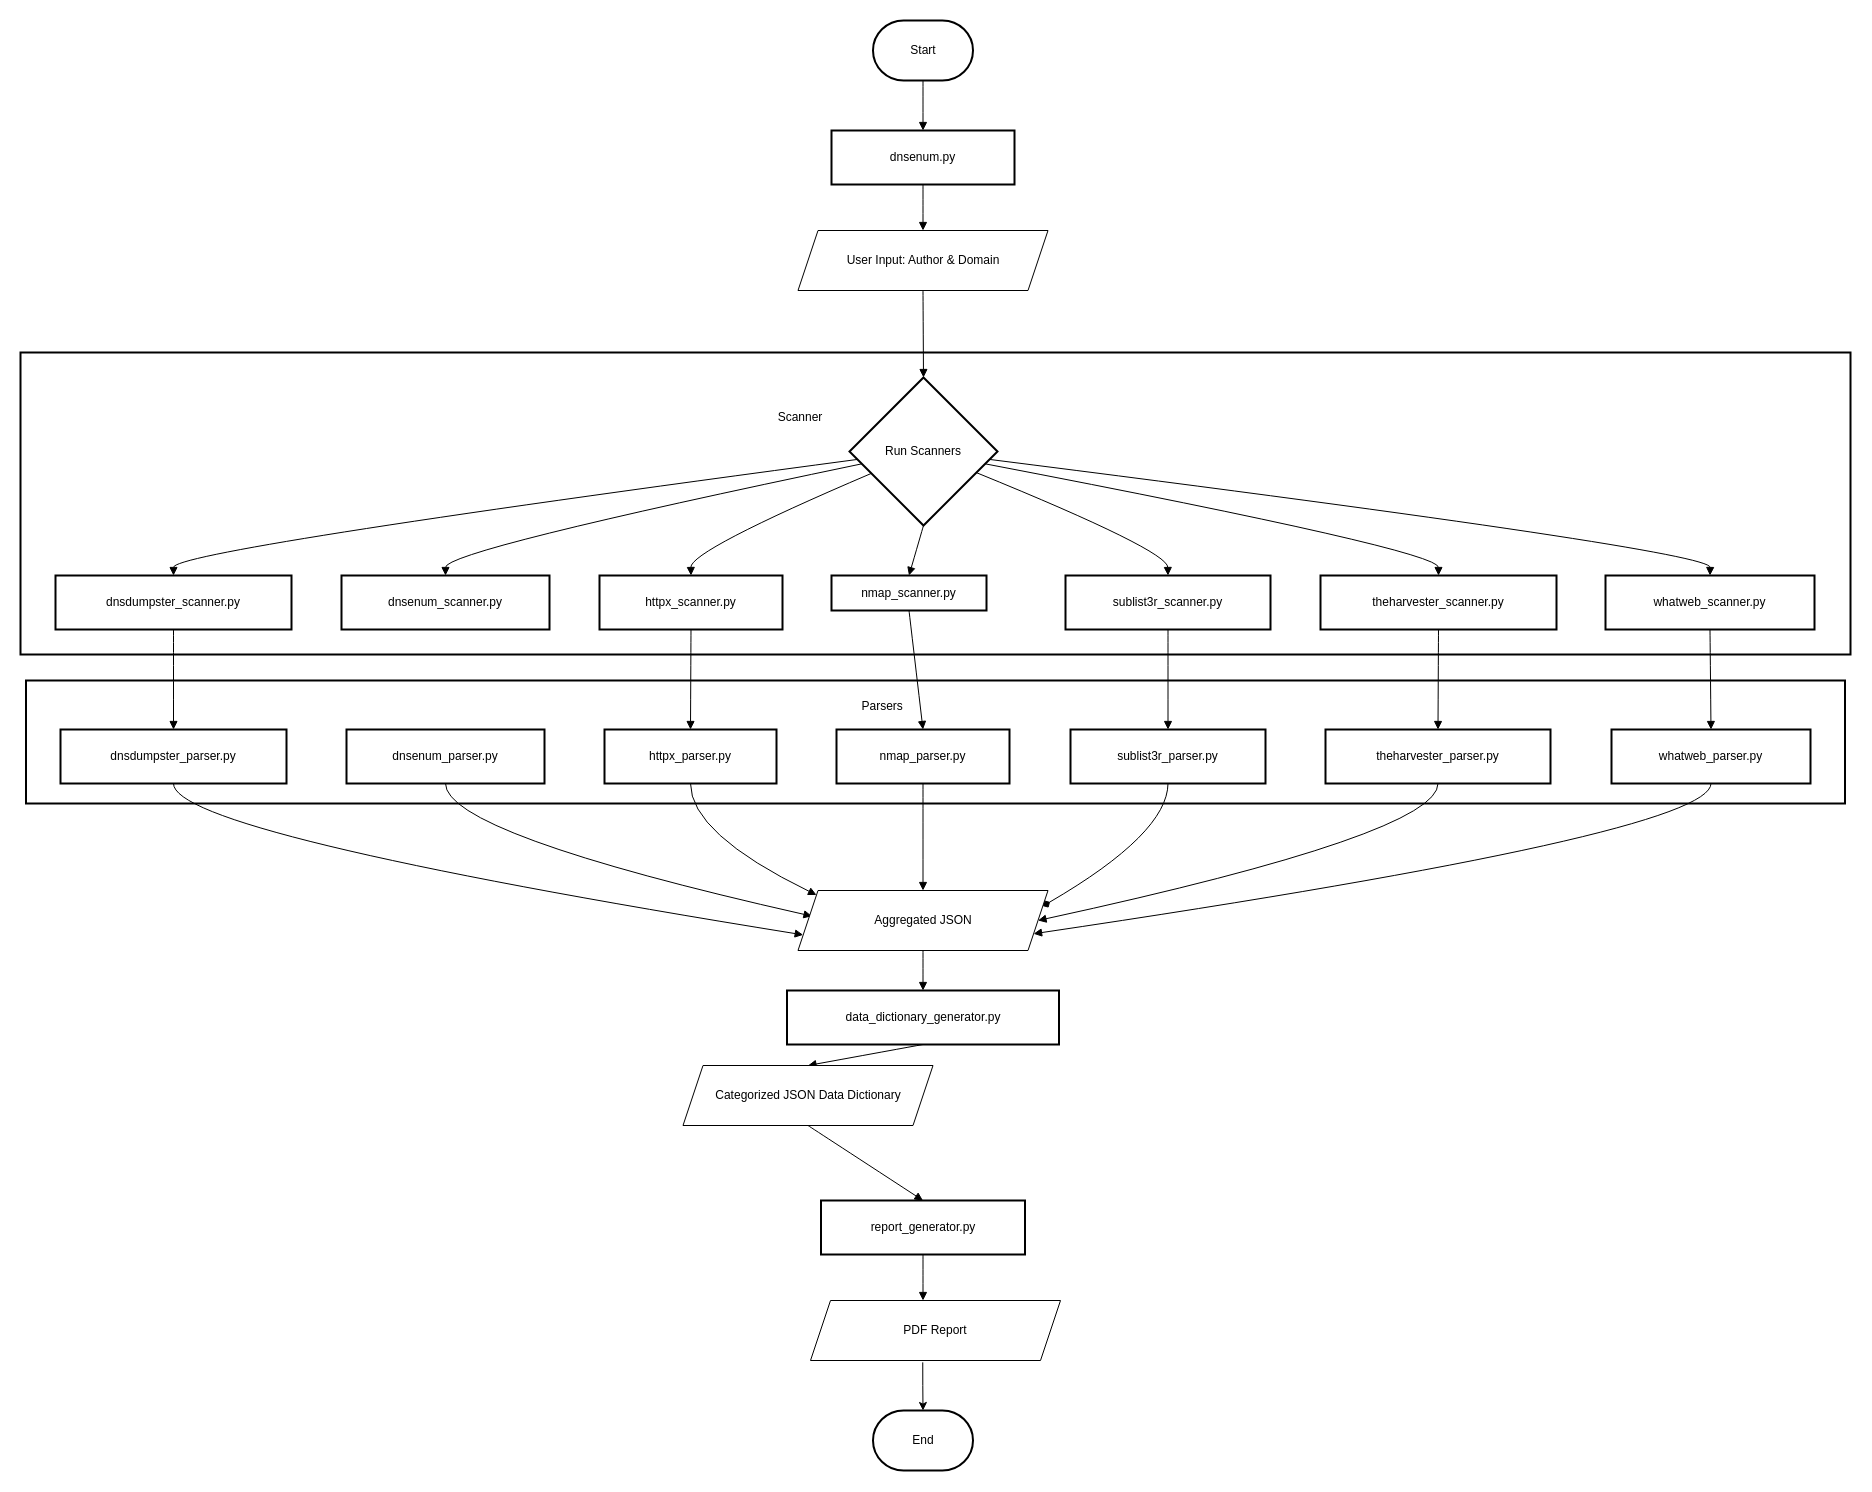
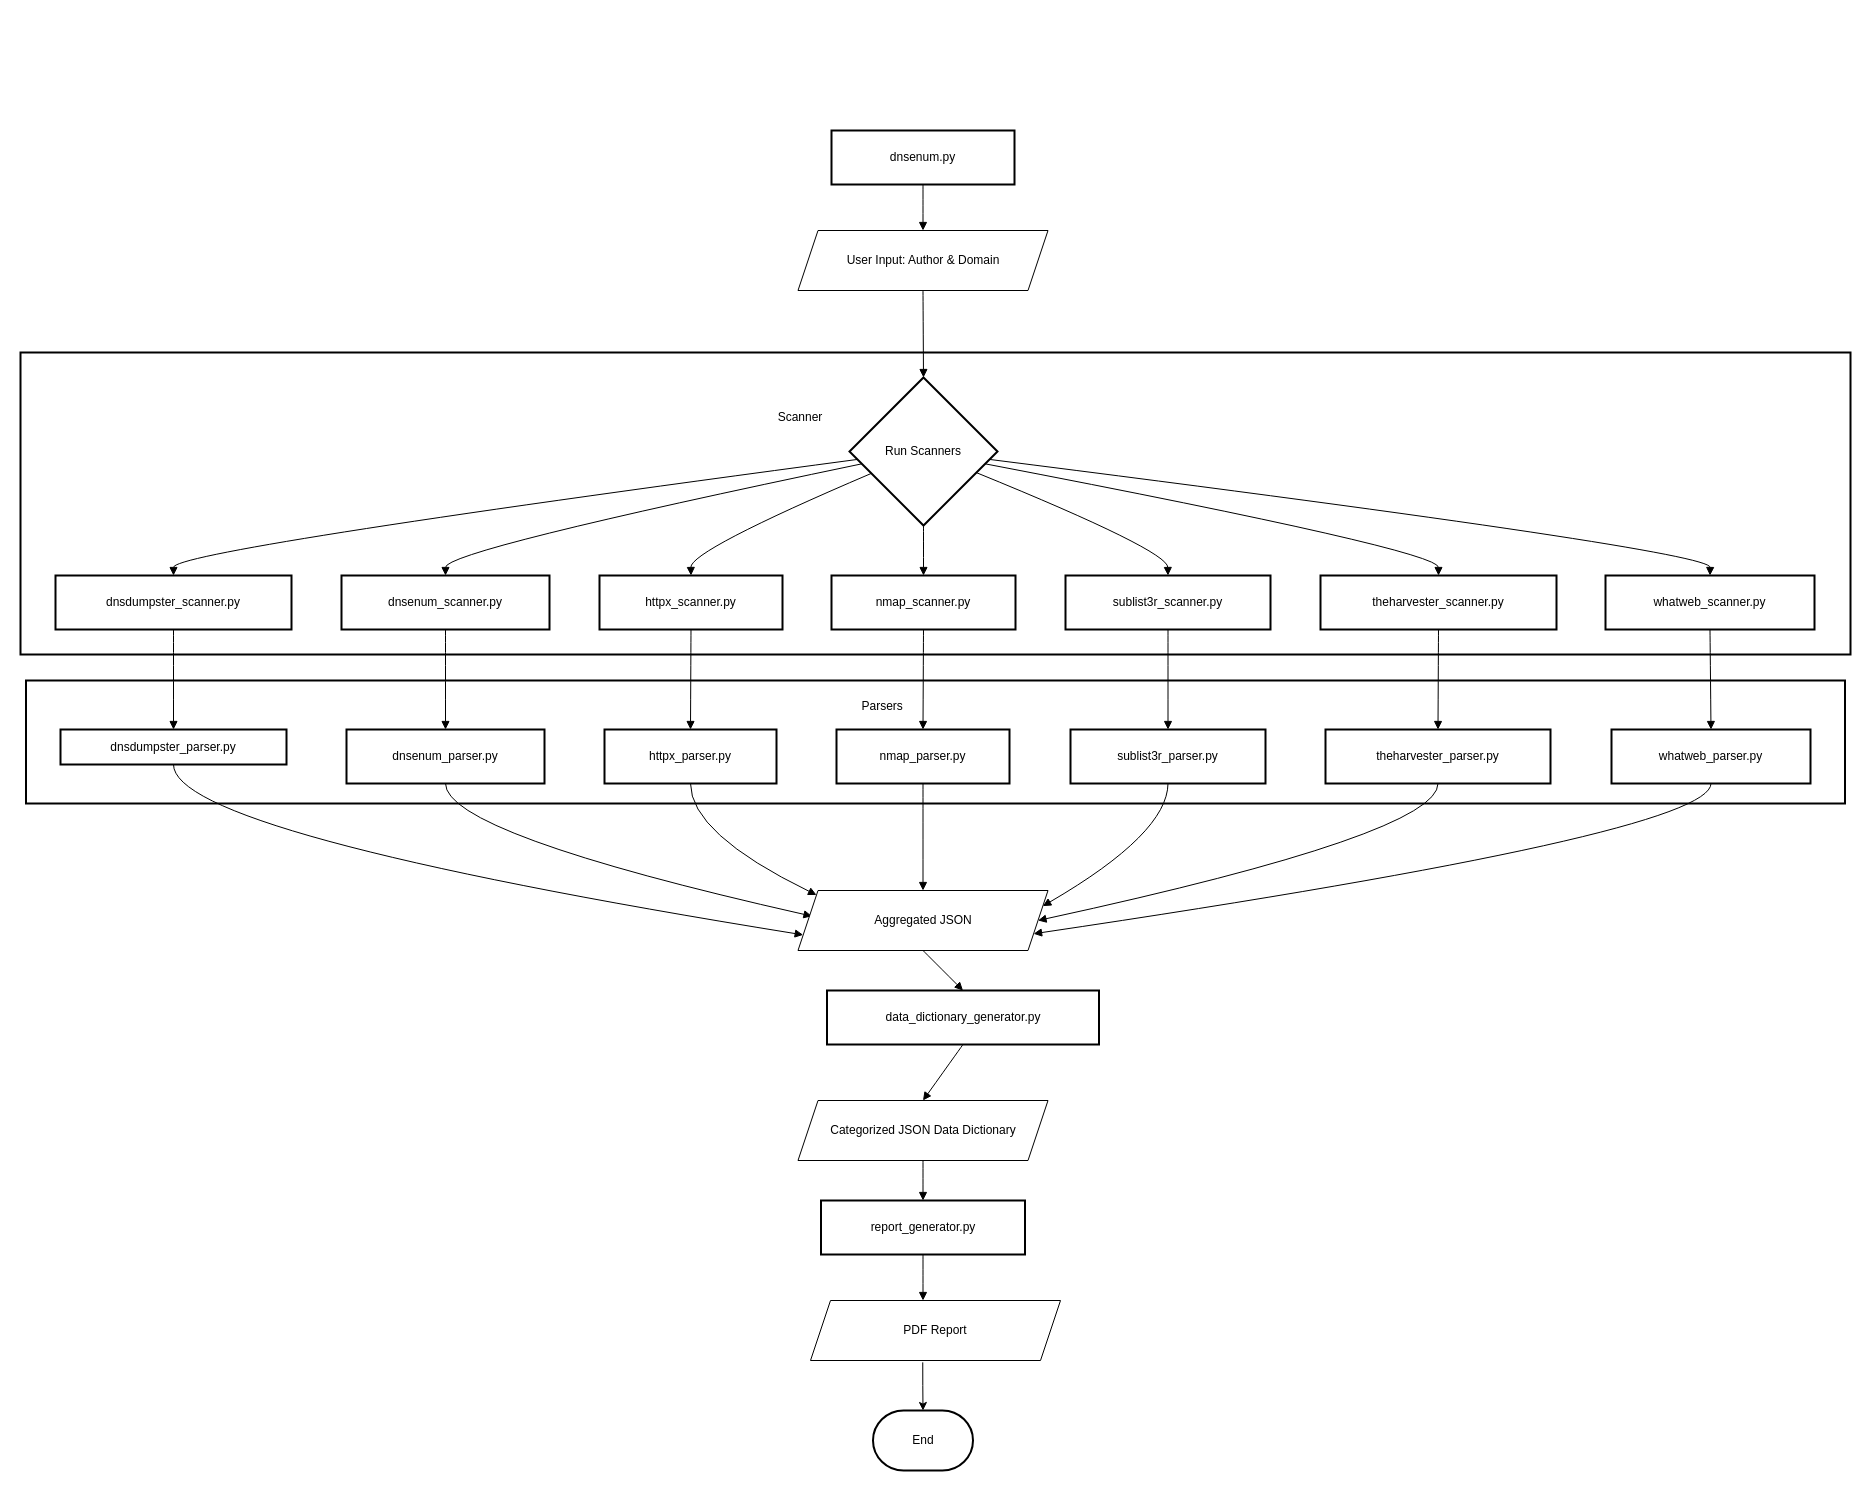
node "Start": removed
edge "Start" -> "dnsenum.py": removed
node "nmap_scanner.py": size 155x35 -> 184x54
edge "dnsenum_scanner.py" -> "dnsenum_parser.py": added
node "dnsdumpster_parser.py": size 226x54 -> 226x35
edge "sublist3r_parser.py" -> "Aggregated JSON": arrowhead diamond -> block
node "data_dictionary_generator.py": moved (923, 1018) -> (963, 1018)
node "Categorized JSON Data Dictionary": moved (808, 1096) -> (923, 1131)
